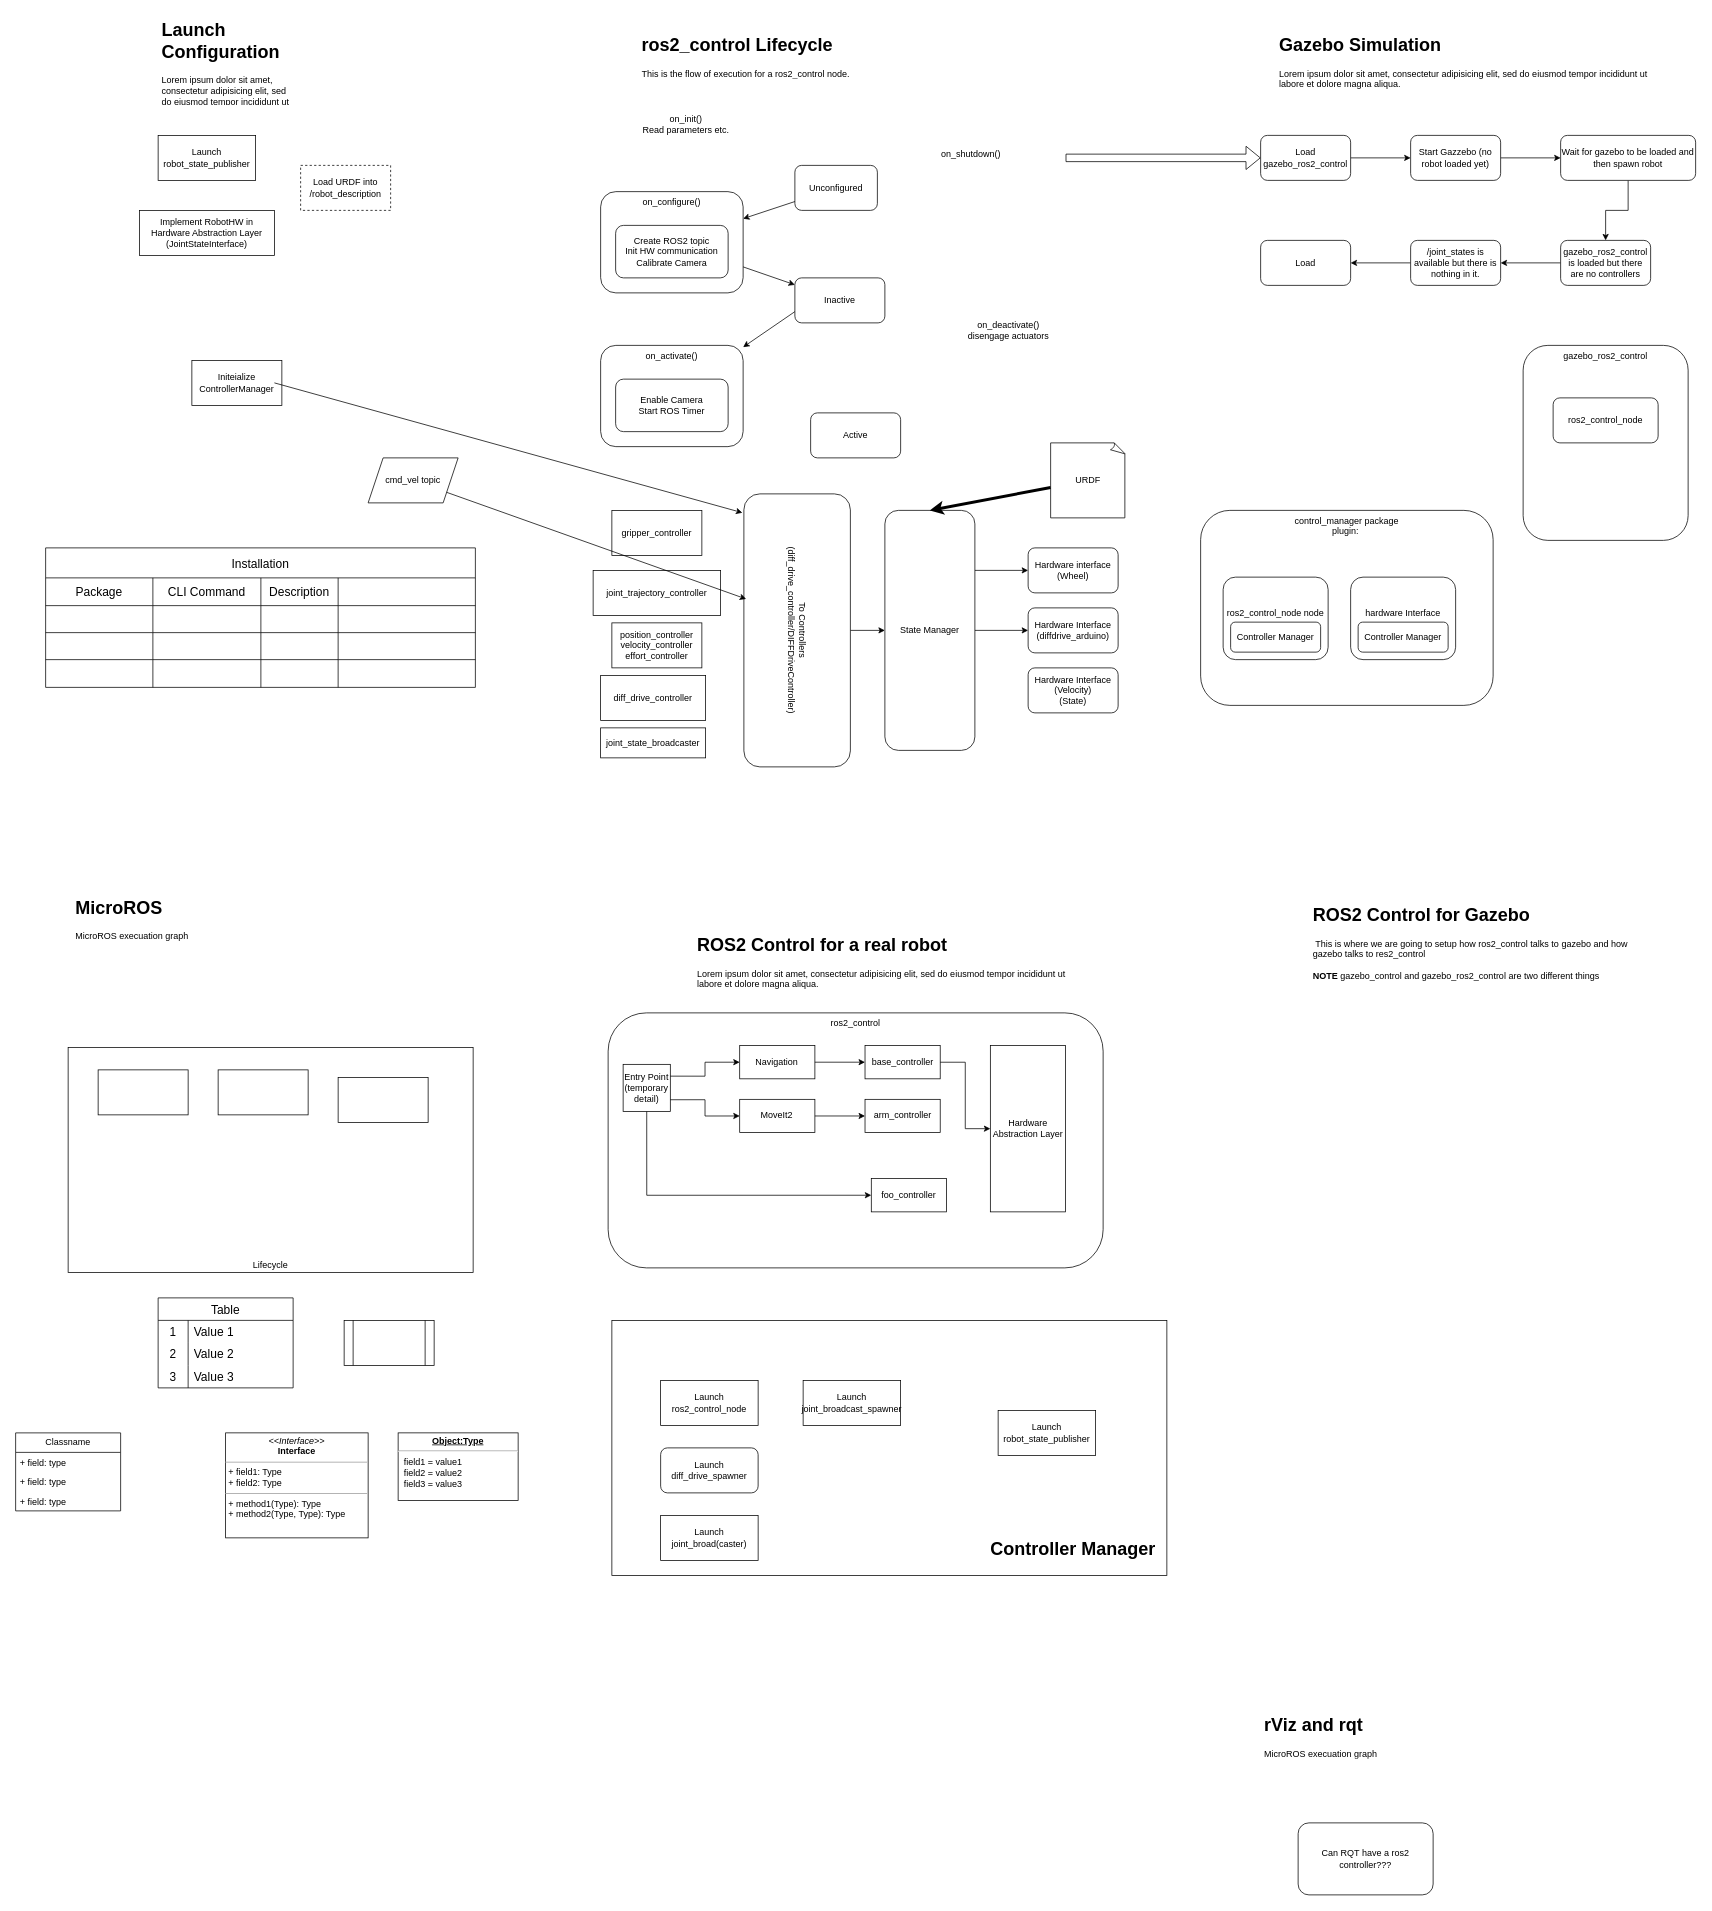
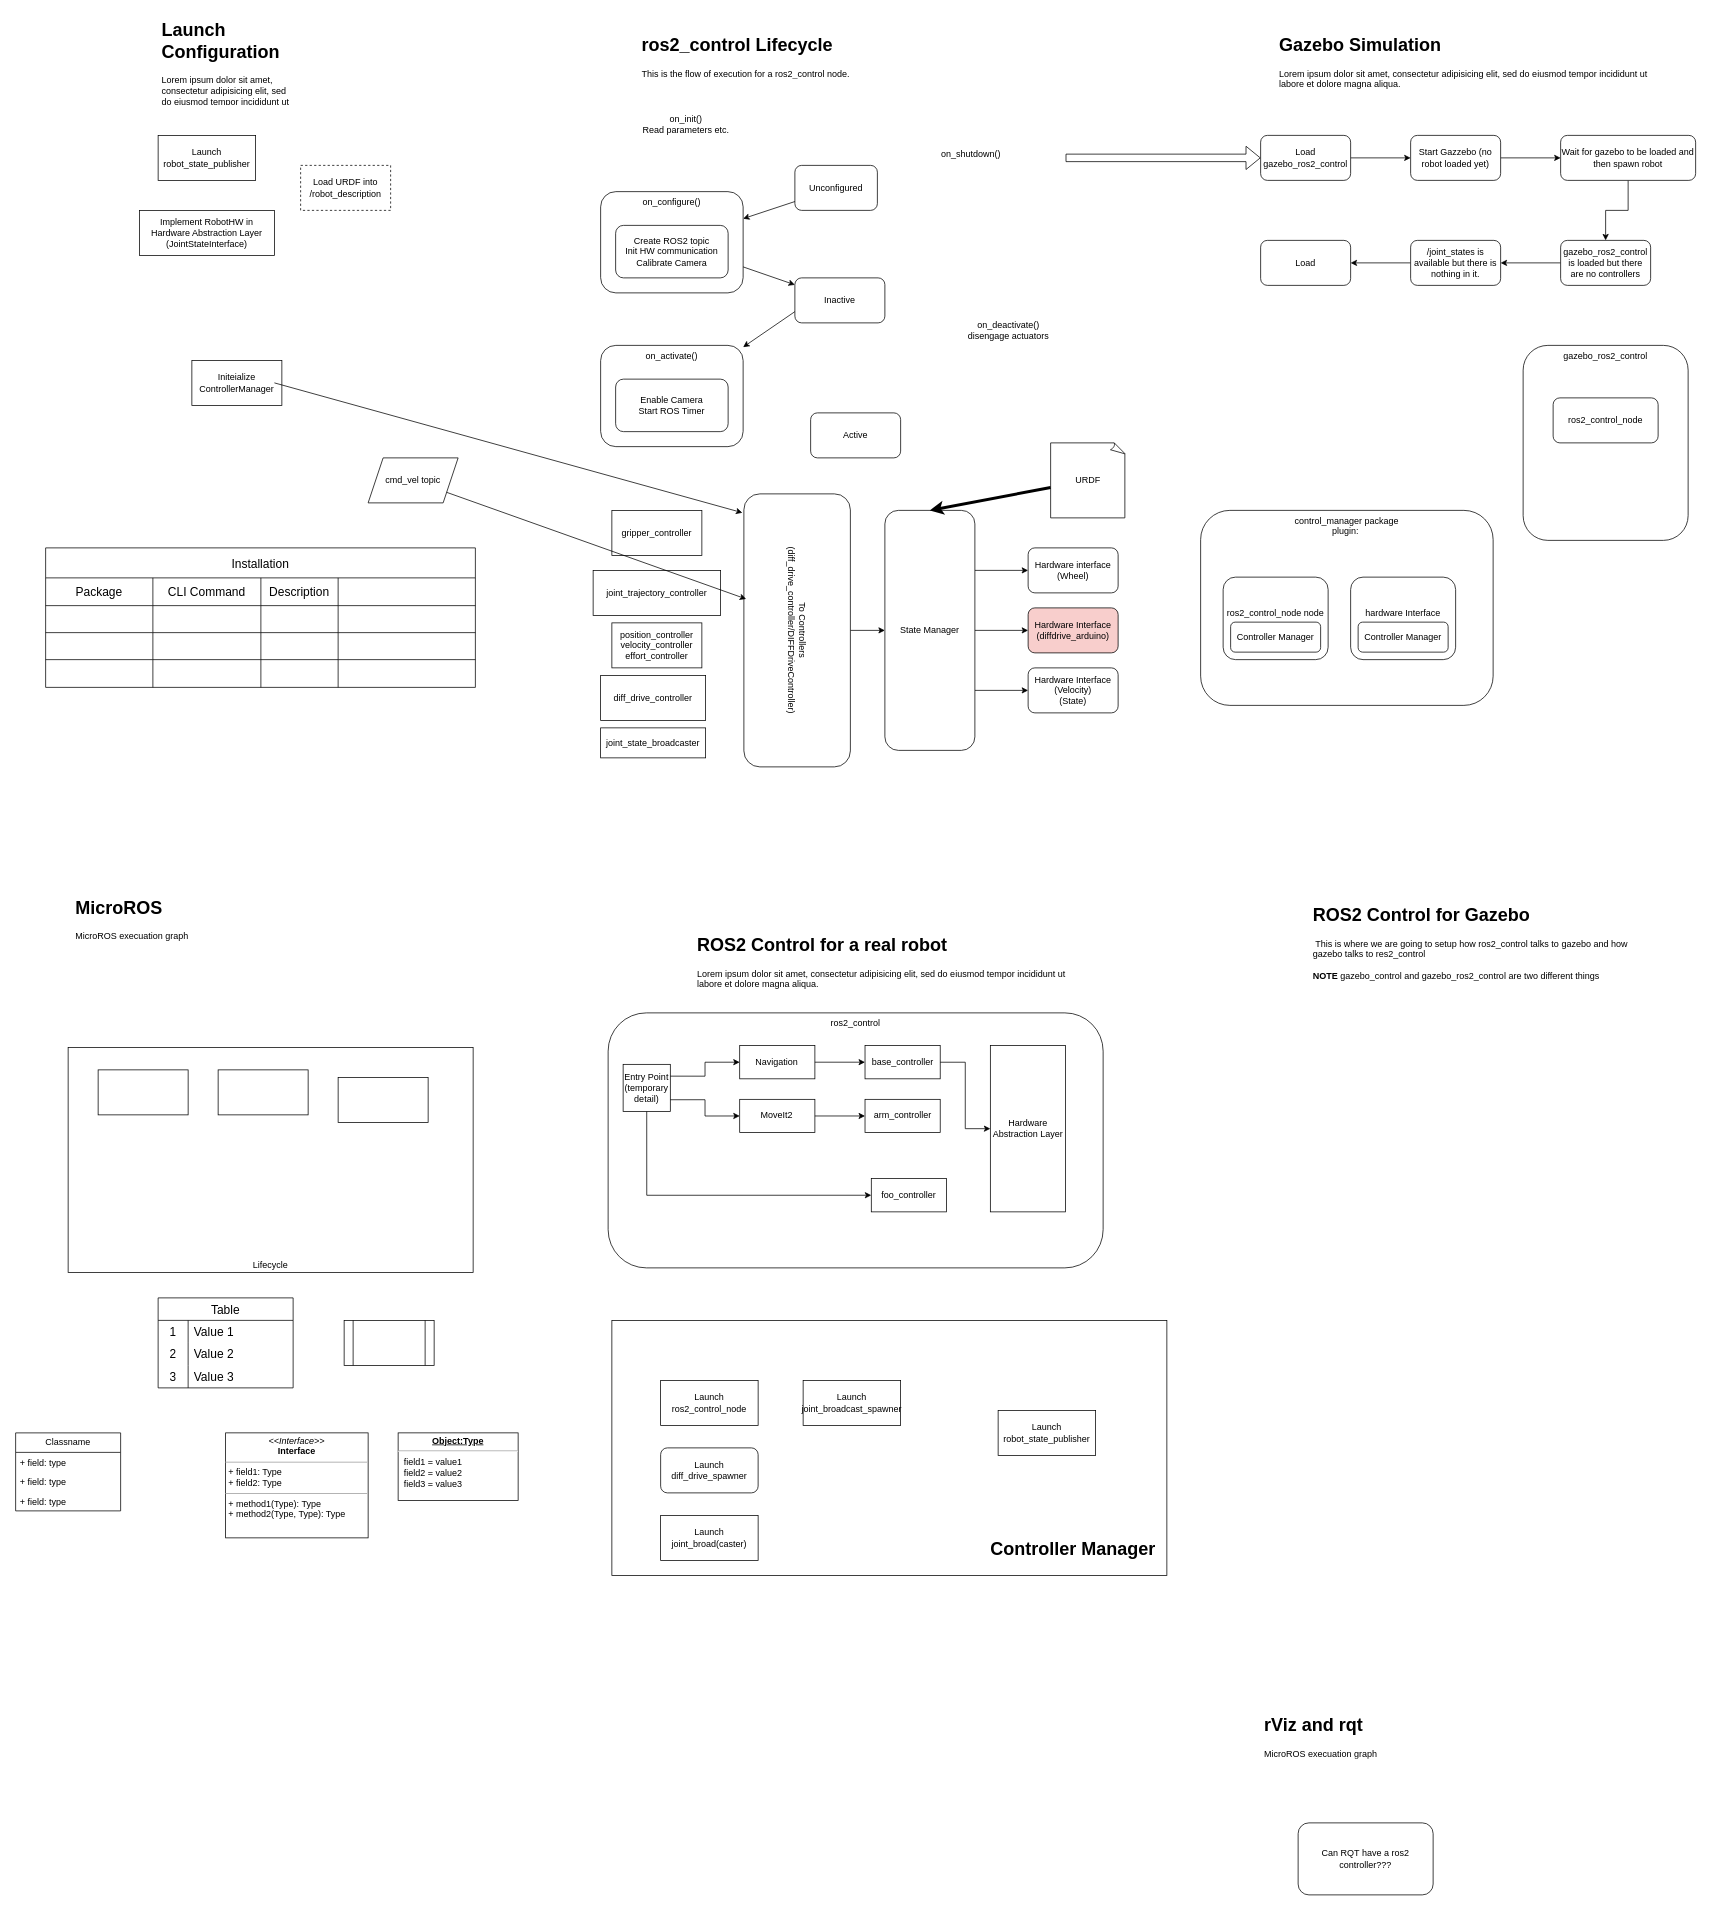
node "Hardware Interface (diffdrive_arduino)": fillcolor #ffffff -> #f8cecc
edge "State Manager" -> "Hardware Interface (Velocity) (State)": added
